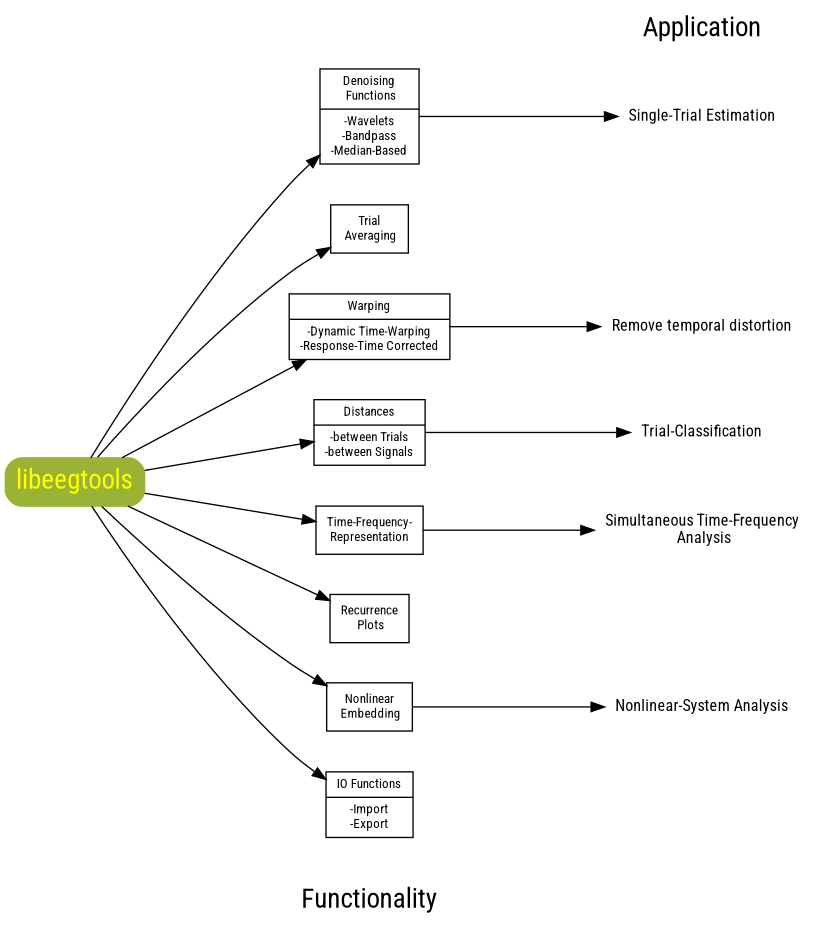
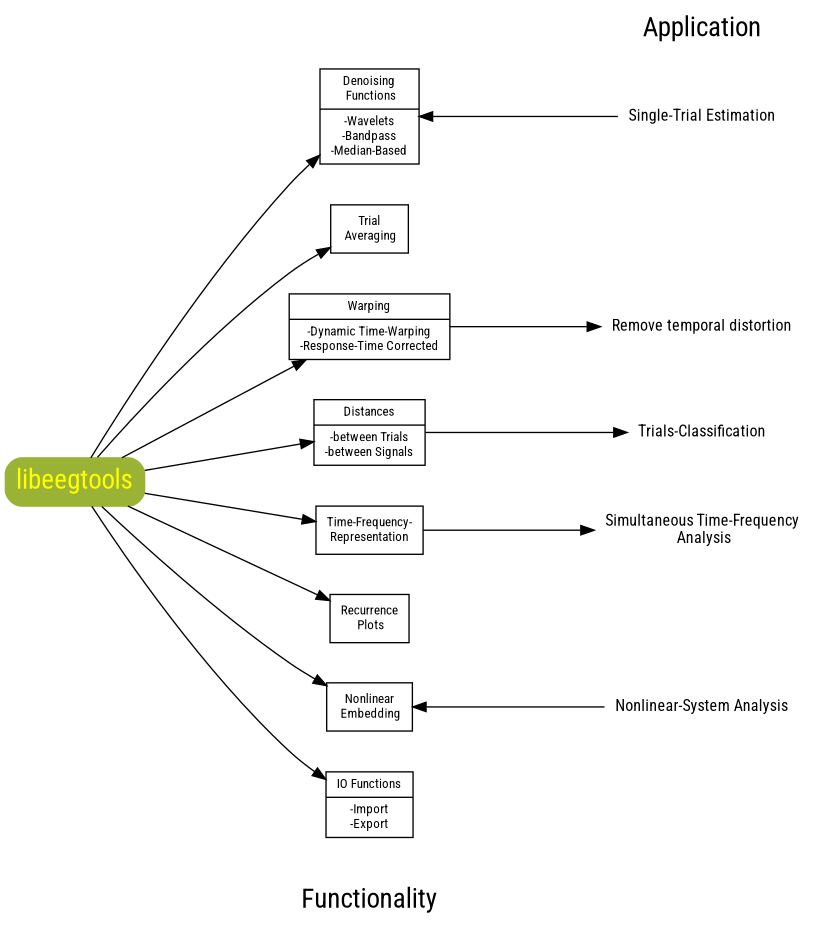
edge "Denoising" -> "Single-Trial Estimation": reversed
node "Trial-Classification": label "Trial-Classification" -> "Trials-Classification"
edge "Nonlinear Embedding" -> "Nonlinear-System Analysis": reversed
